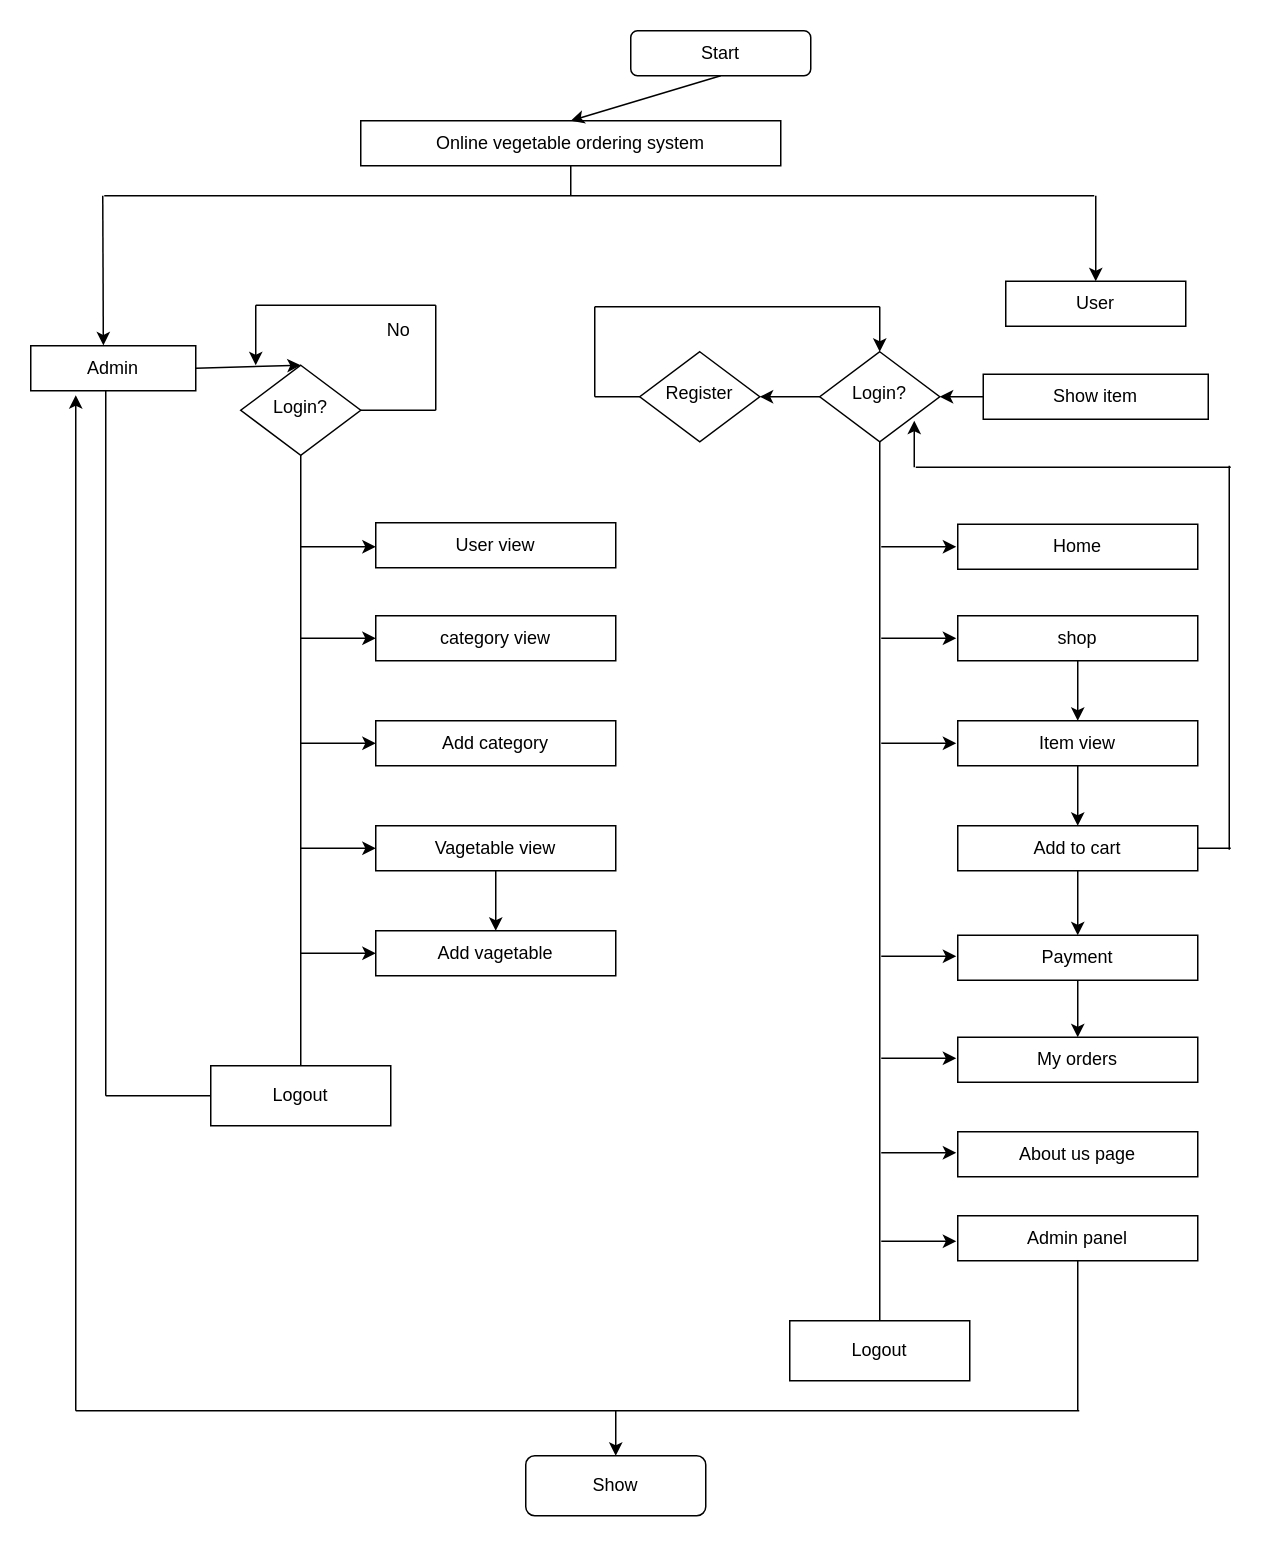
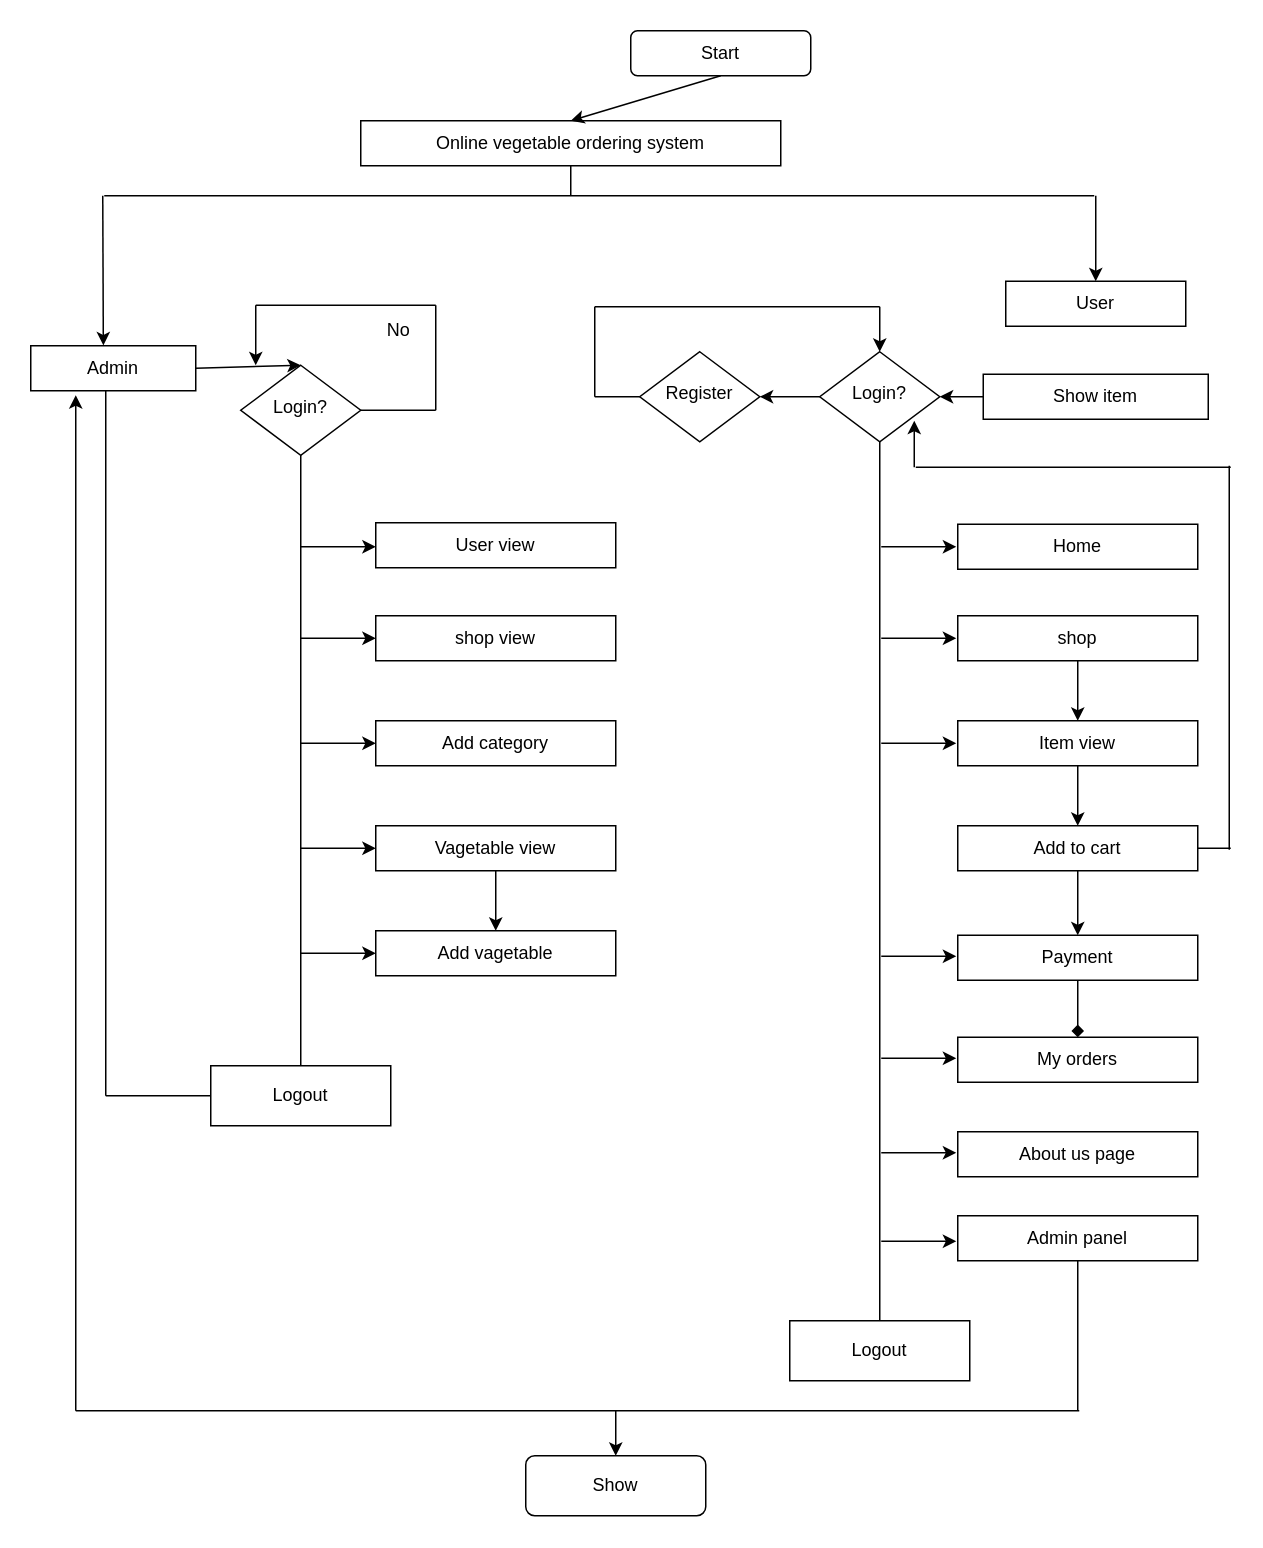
node "category view": label "category view" -> "shop view"
edge "Payment" -> "My orders": arrowhead classic -> diamond
